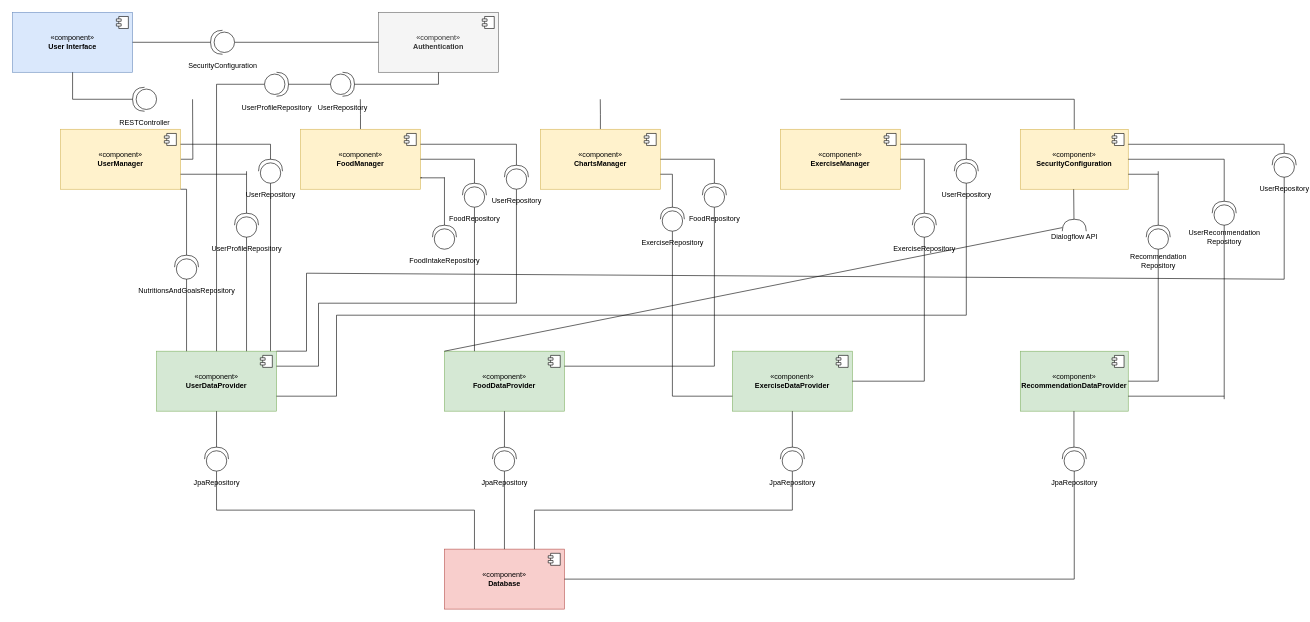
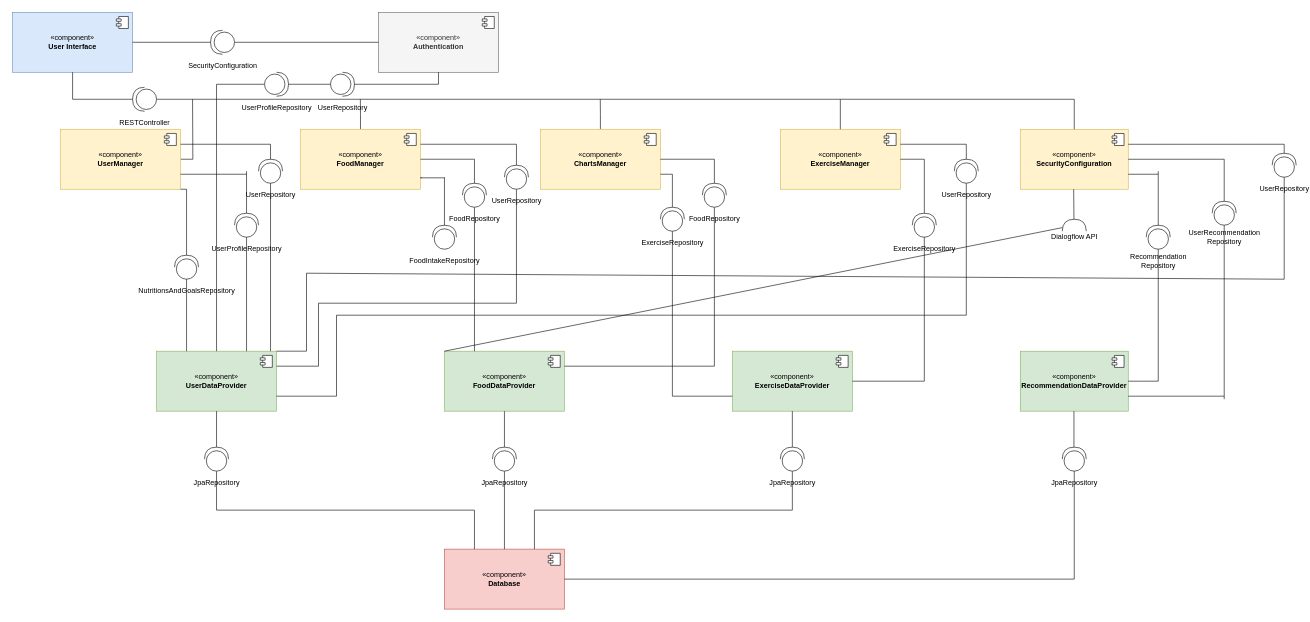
edge "RESTController" -- "«component» ExerciseManager": added
